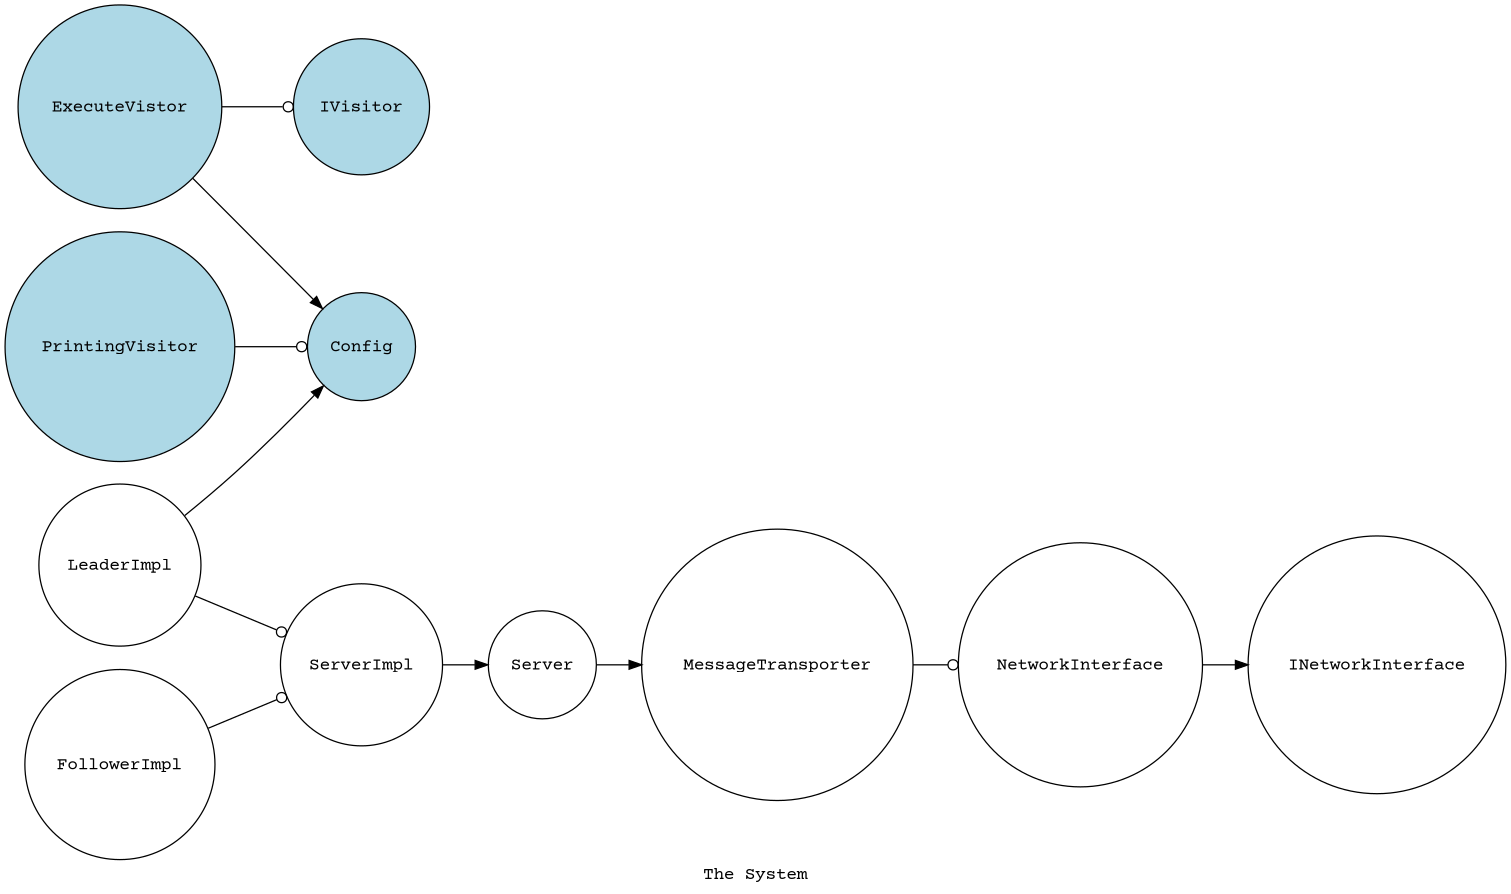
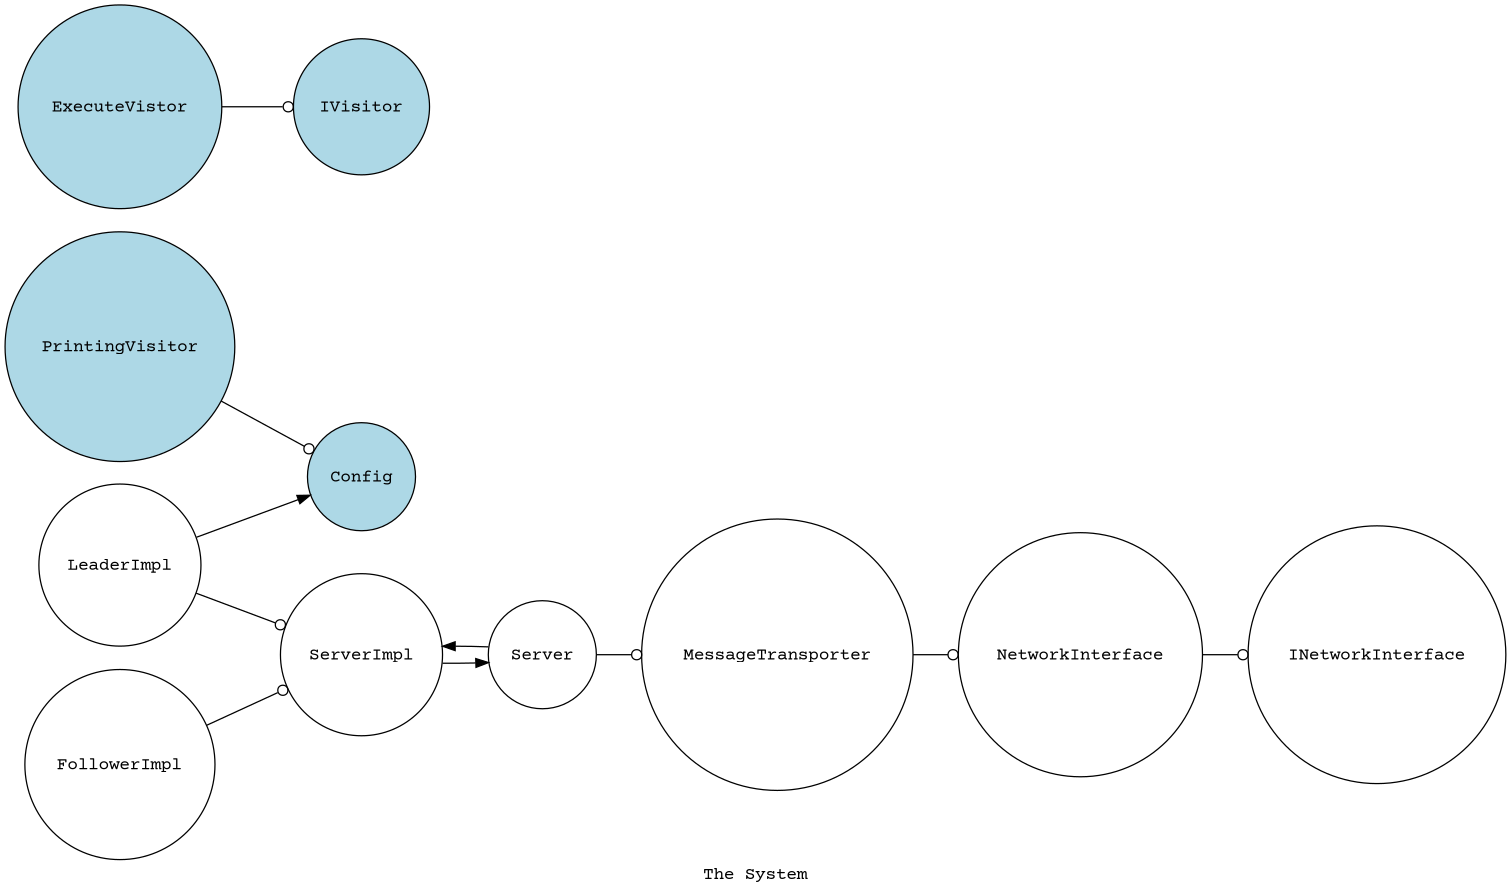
edge "ExecuteVistor" -> "Config": removed
edge "Server" -> "ServerImpl": added
edge "Server" -> "MessageTransporter": arrowhead normal -> odot
edge "NetworkInterface" -> "INetworkInterface": arrowhead normal -> odot
